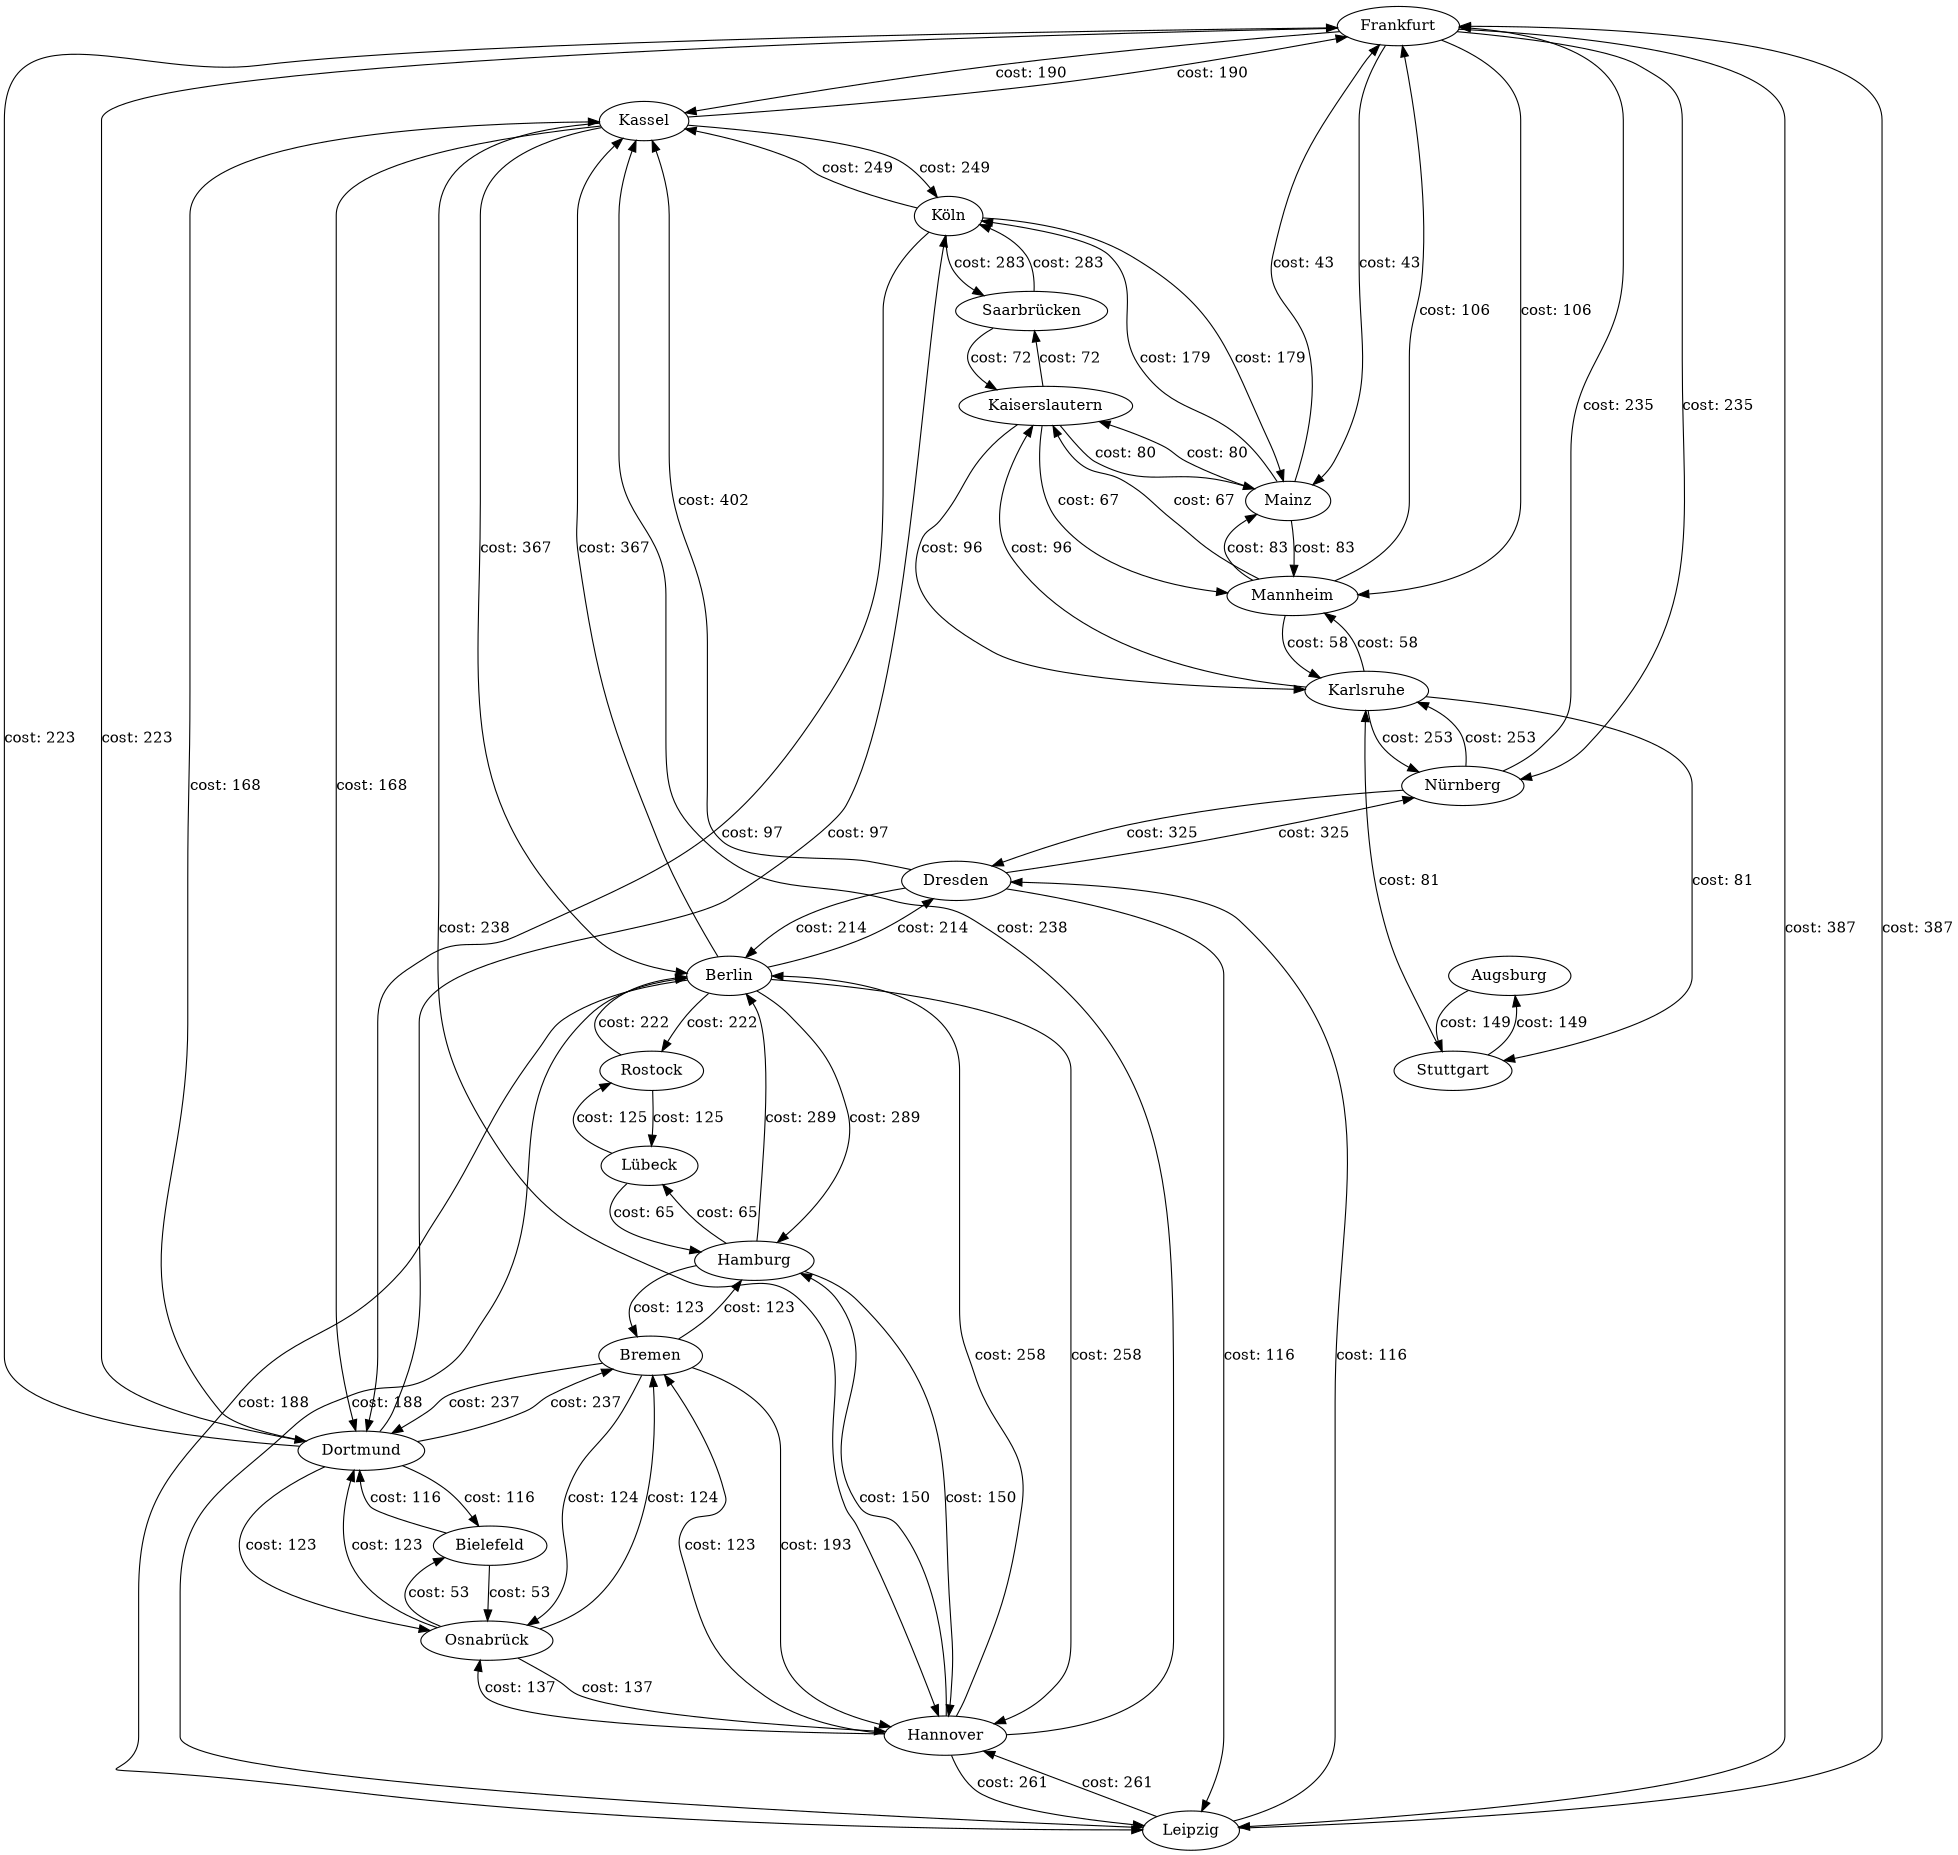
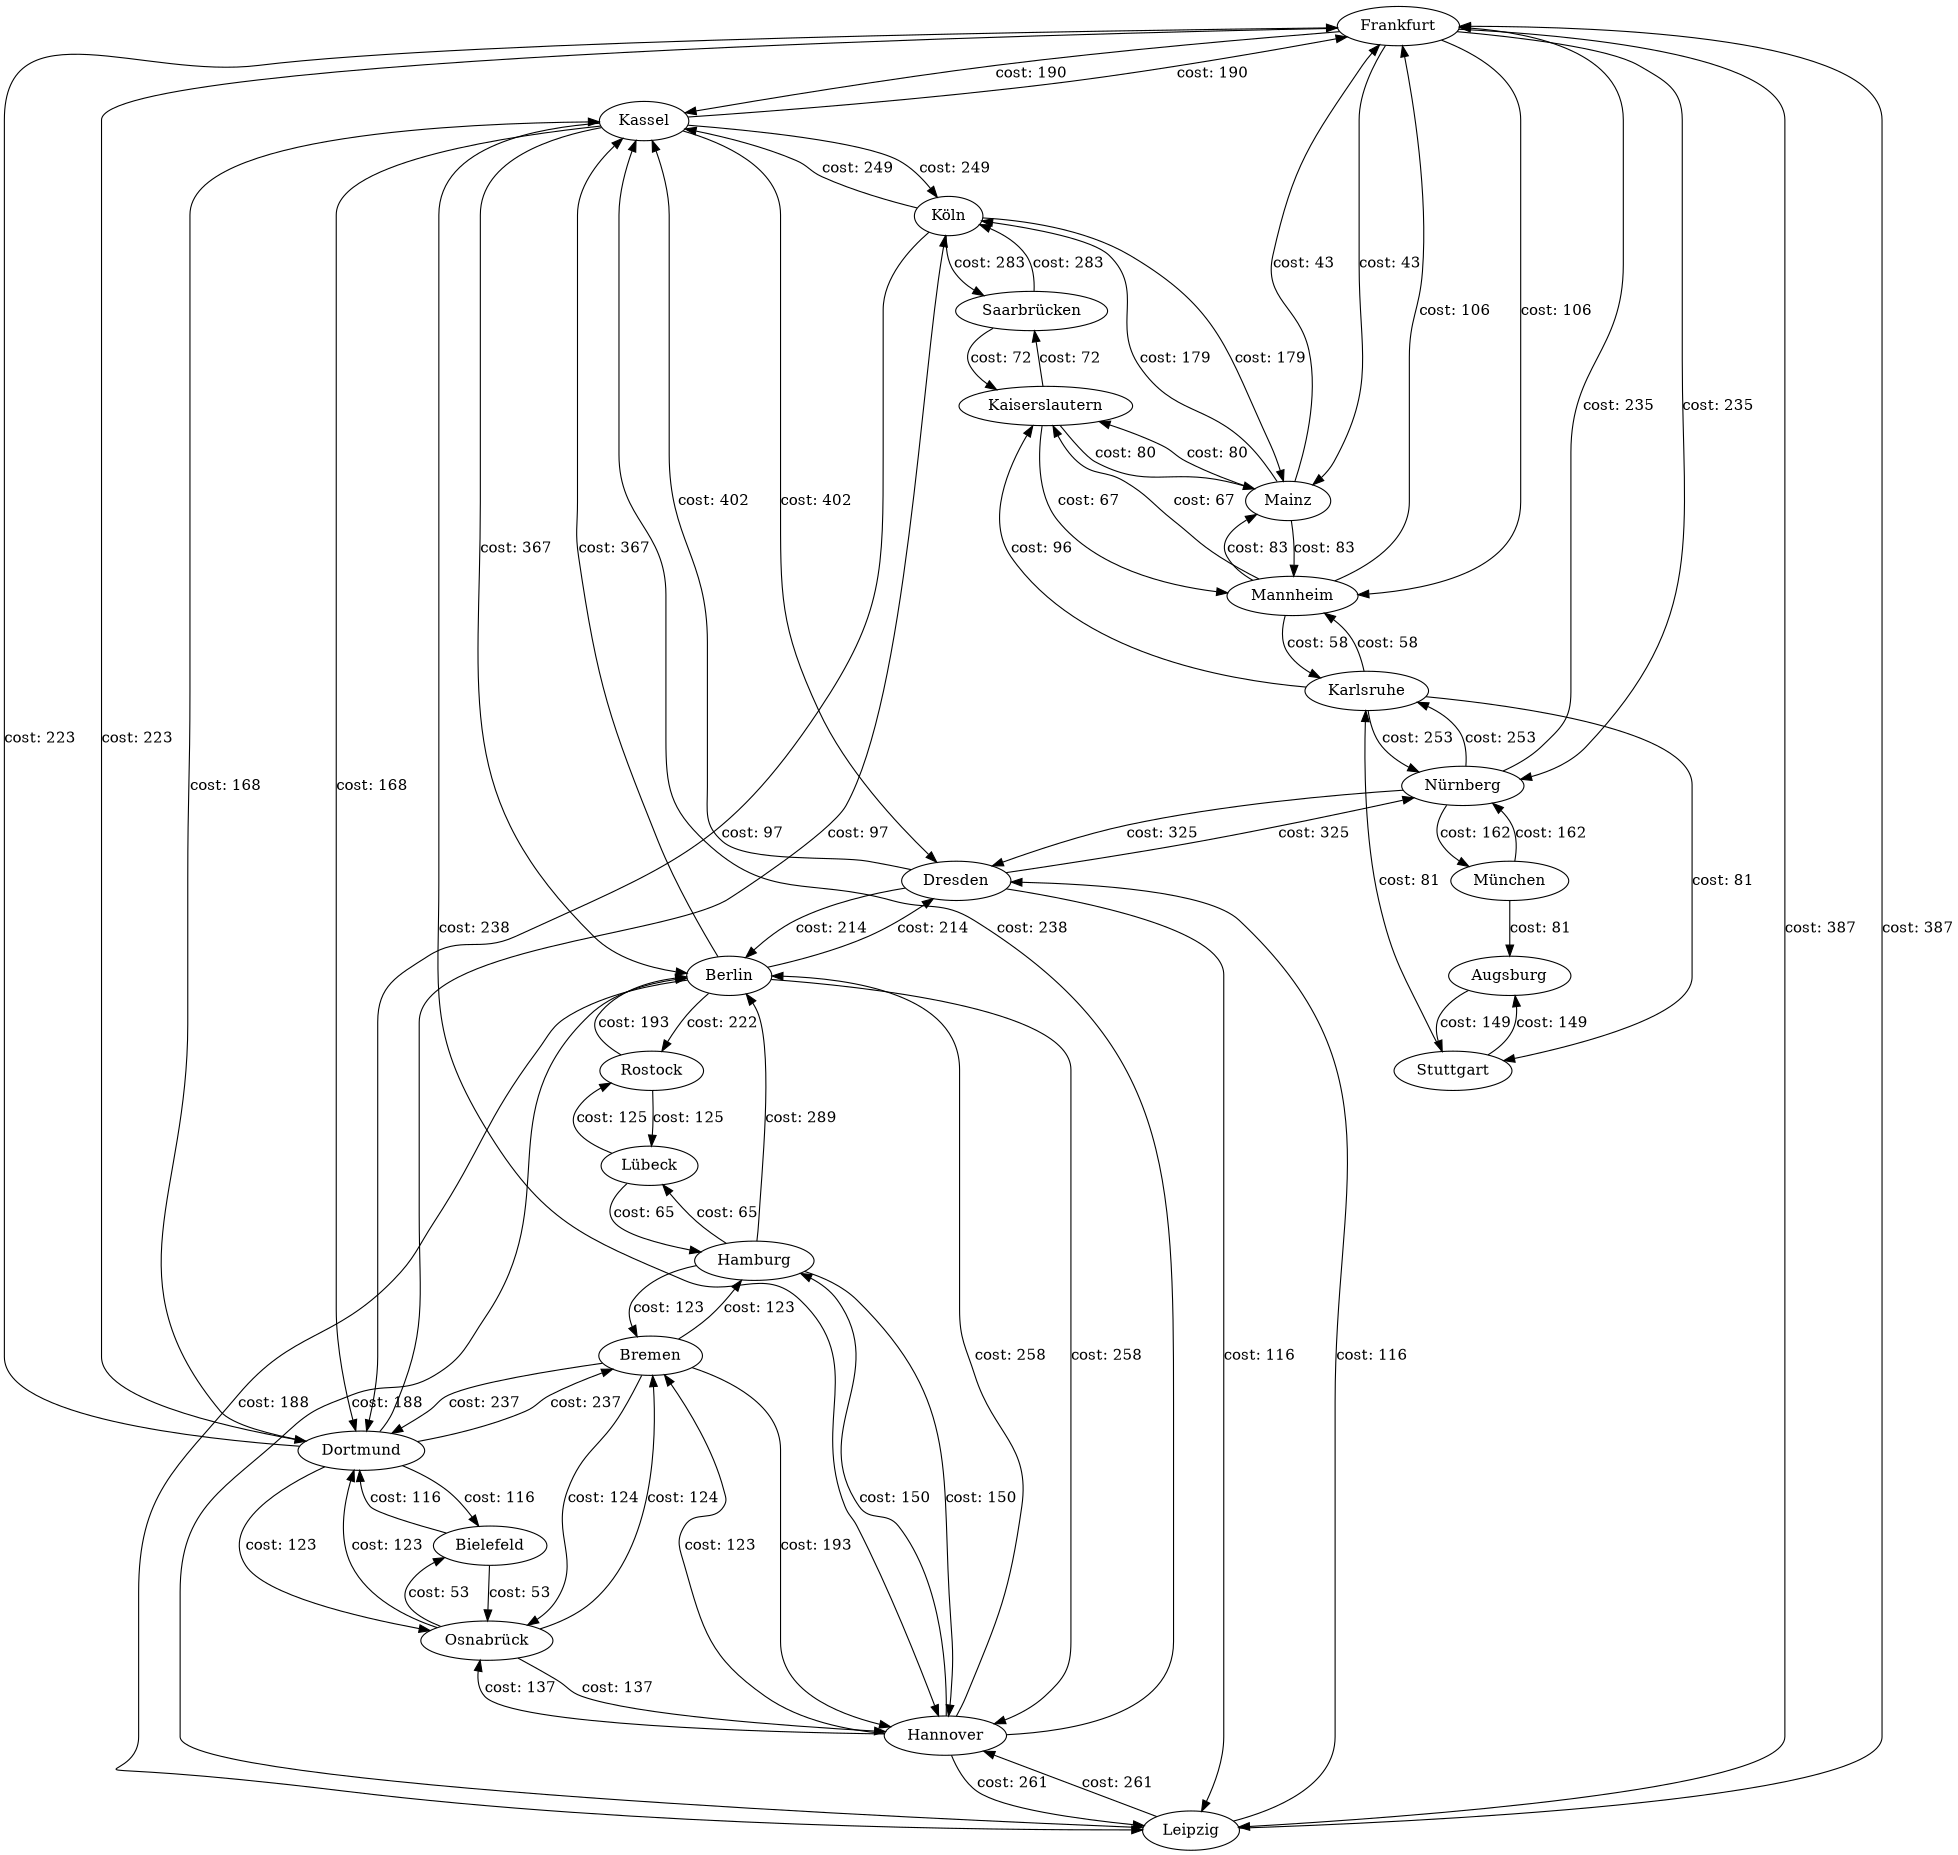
edge "Kassel" -> "Dresden": added, label "cost: 402"
edge "Kaiserslautern" -> "Karlsruhe": removed, label "cost: 96"
node "München": added
edge "Rostock" -> "Berlin": label "cost: 222" -> "cost: 193"
edge "Berlin" -> "Hamburg": removed, label "cost: 289"
